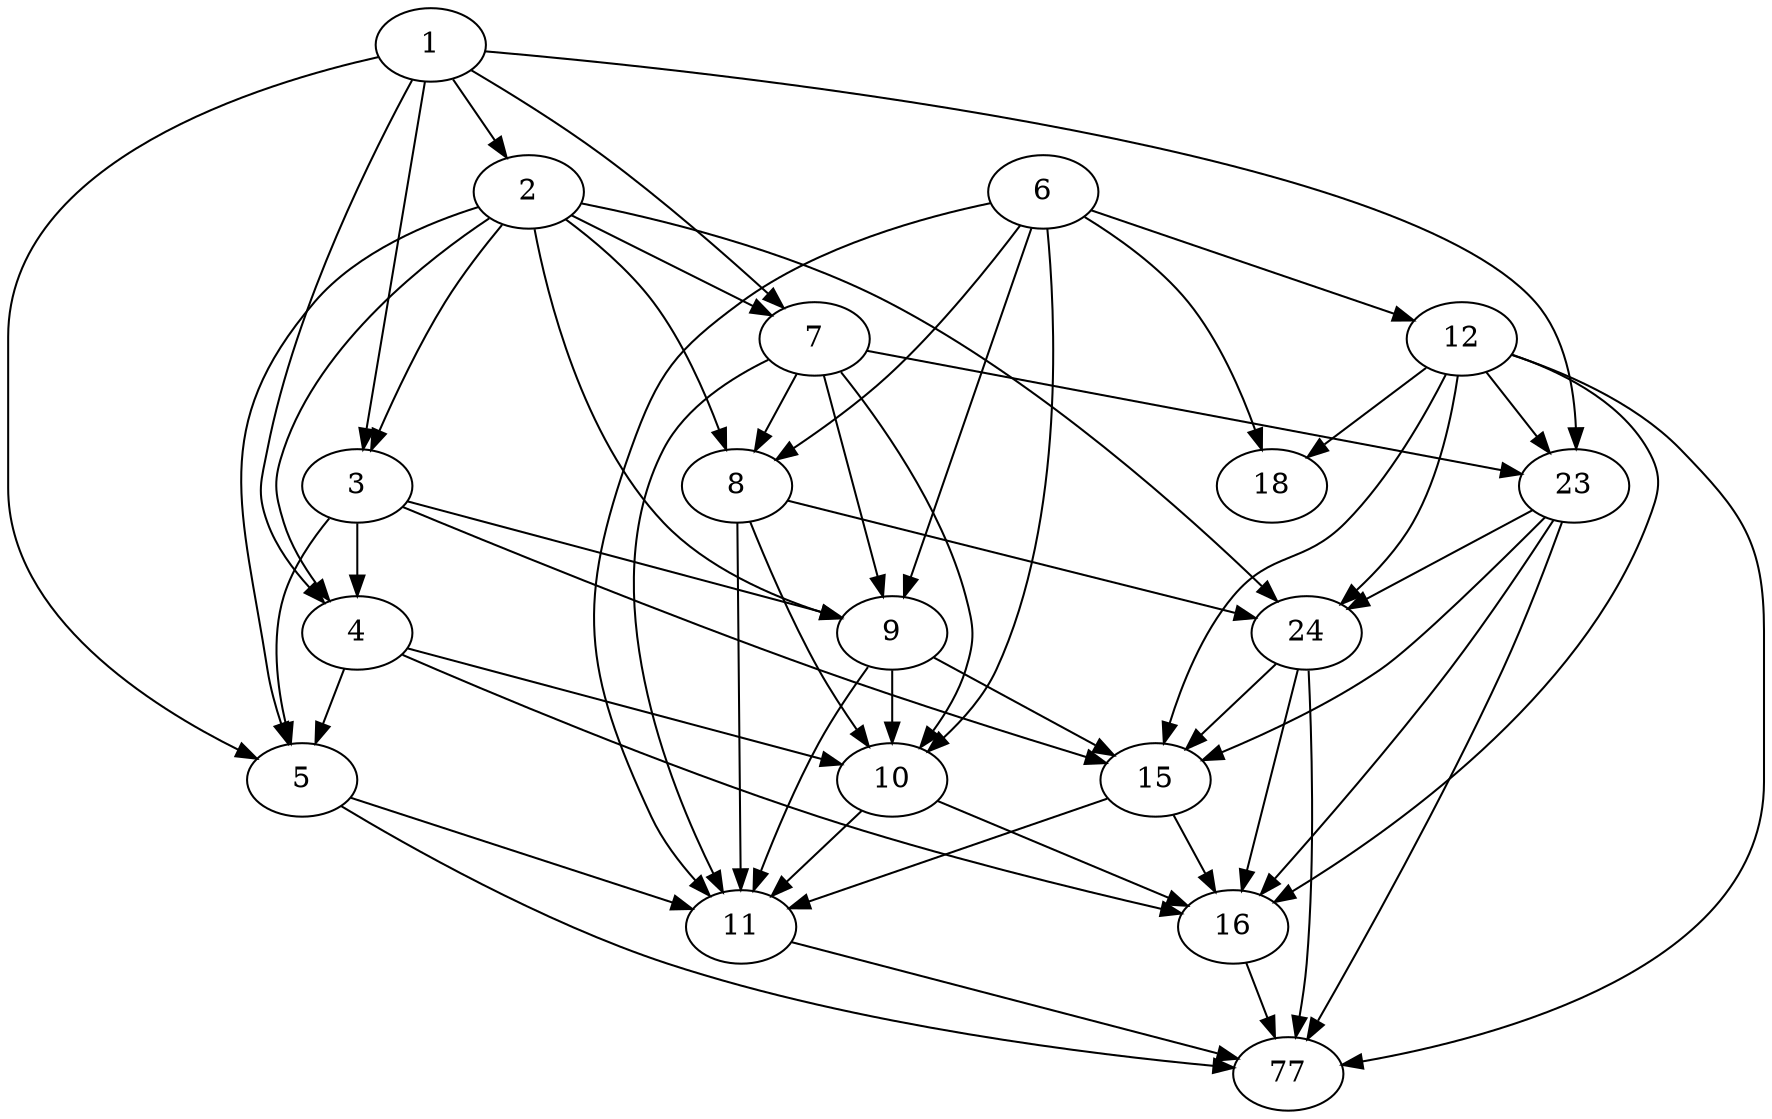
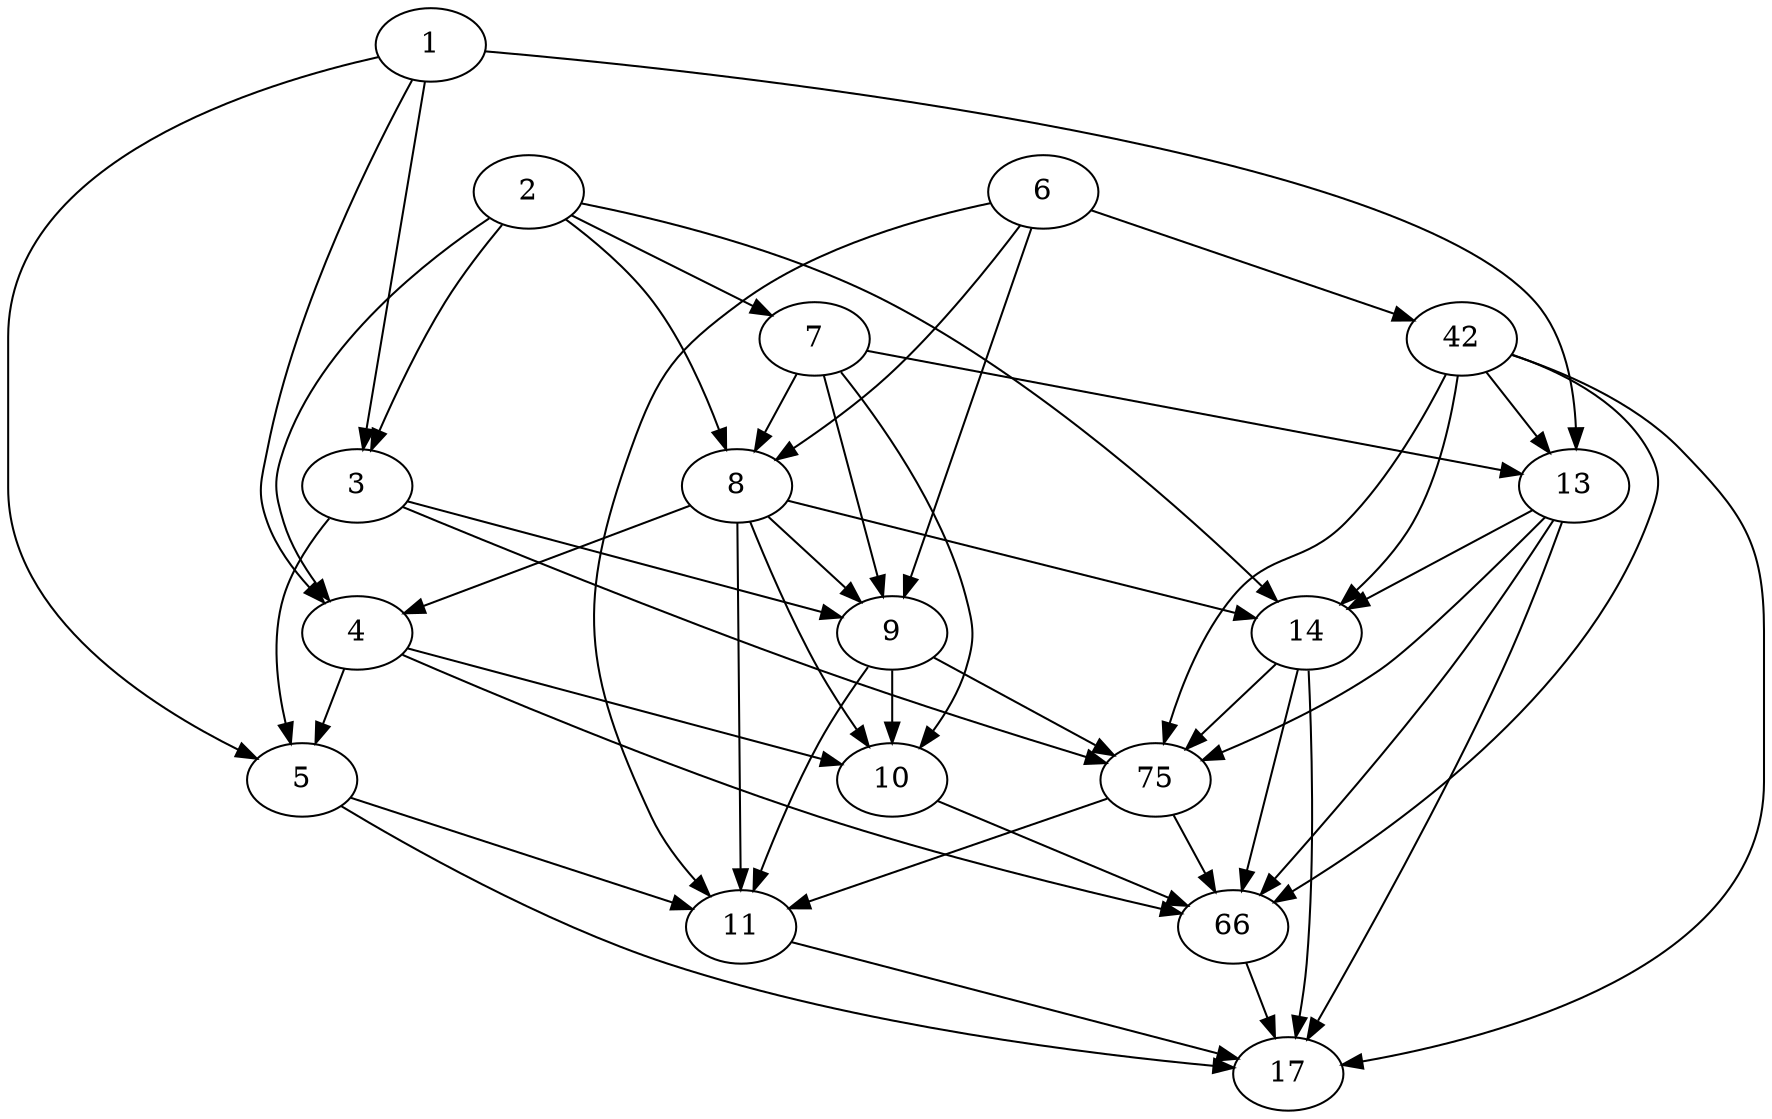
edge "1" -> "2": removed
edge "1" -> "7": removed
node "12": label "12" -> "42"
edge "2" -> "5": removed
edge "2" -> "9": now "8" -> "9"
node "18": removed
node "23": label "23" -> "13"
edge "6" -> "10": removed
edge "3" -> "4": now "8" -> "4"
edge "7" -> "11": removed
node "24": label "24" -> "14"
node "15": label "15" -> "75"
edge "10" -> "11": removed
node "16": label "16" -> "66"
node "77": label "77" -> "17"
